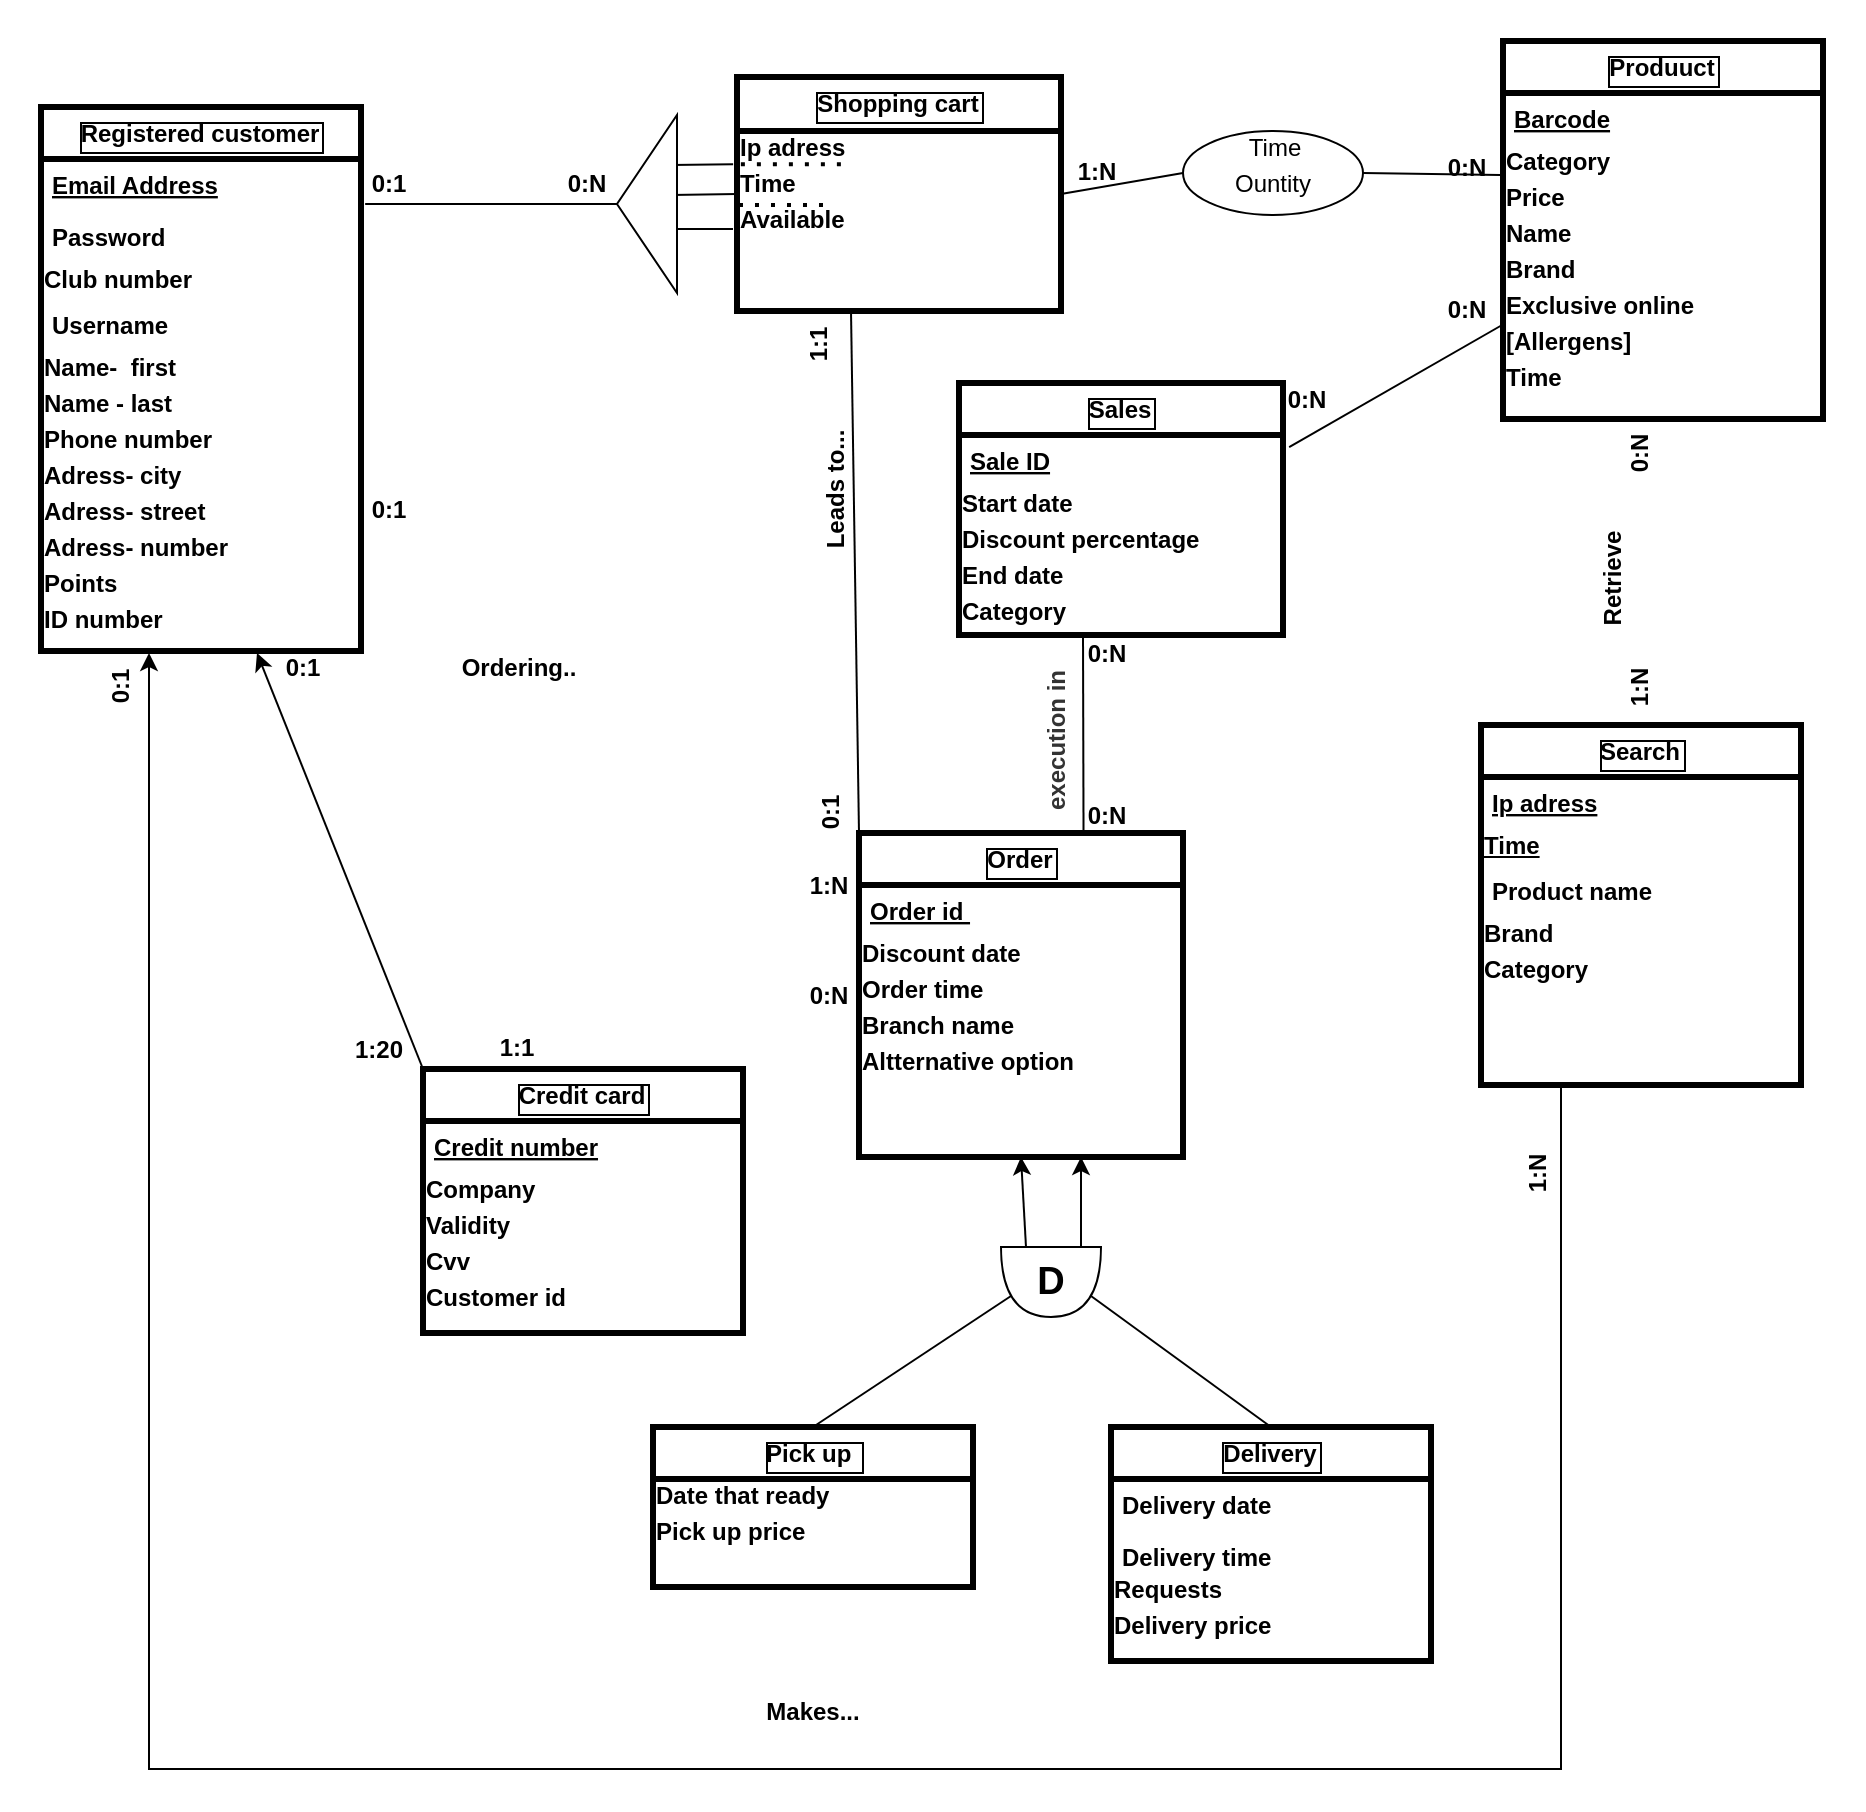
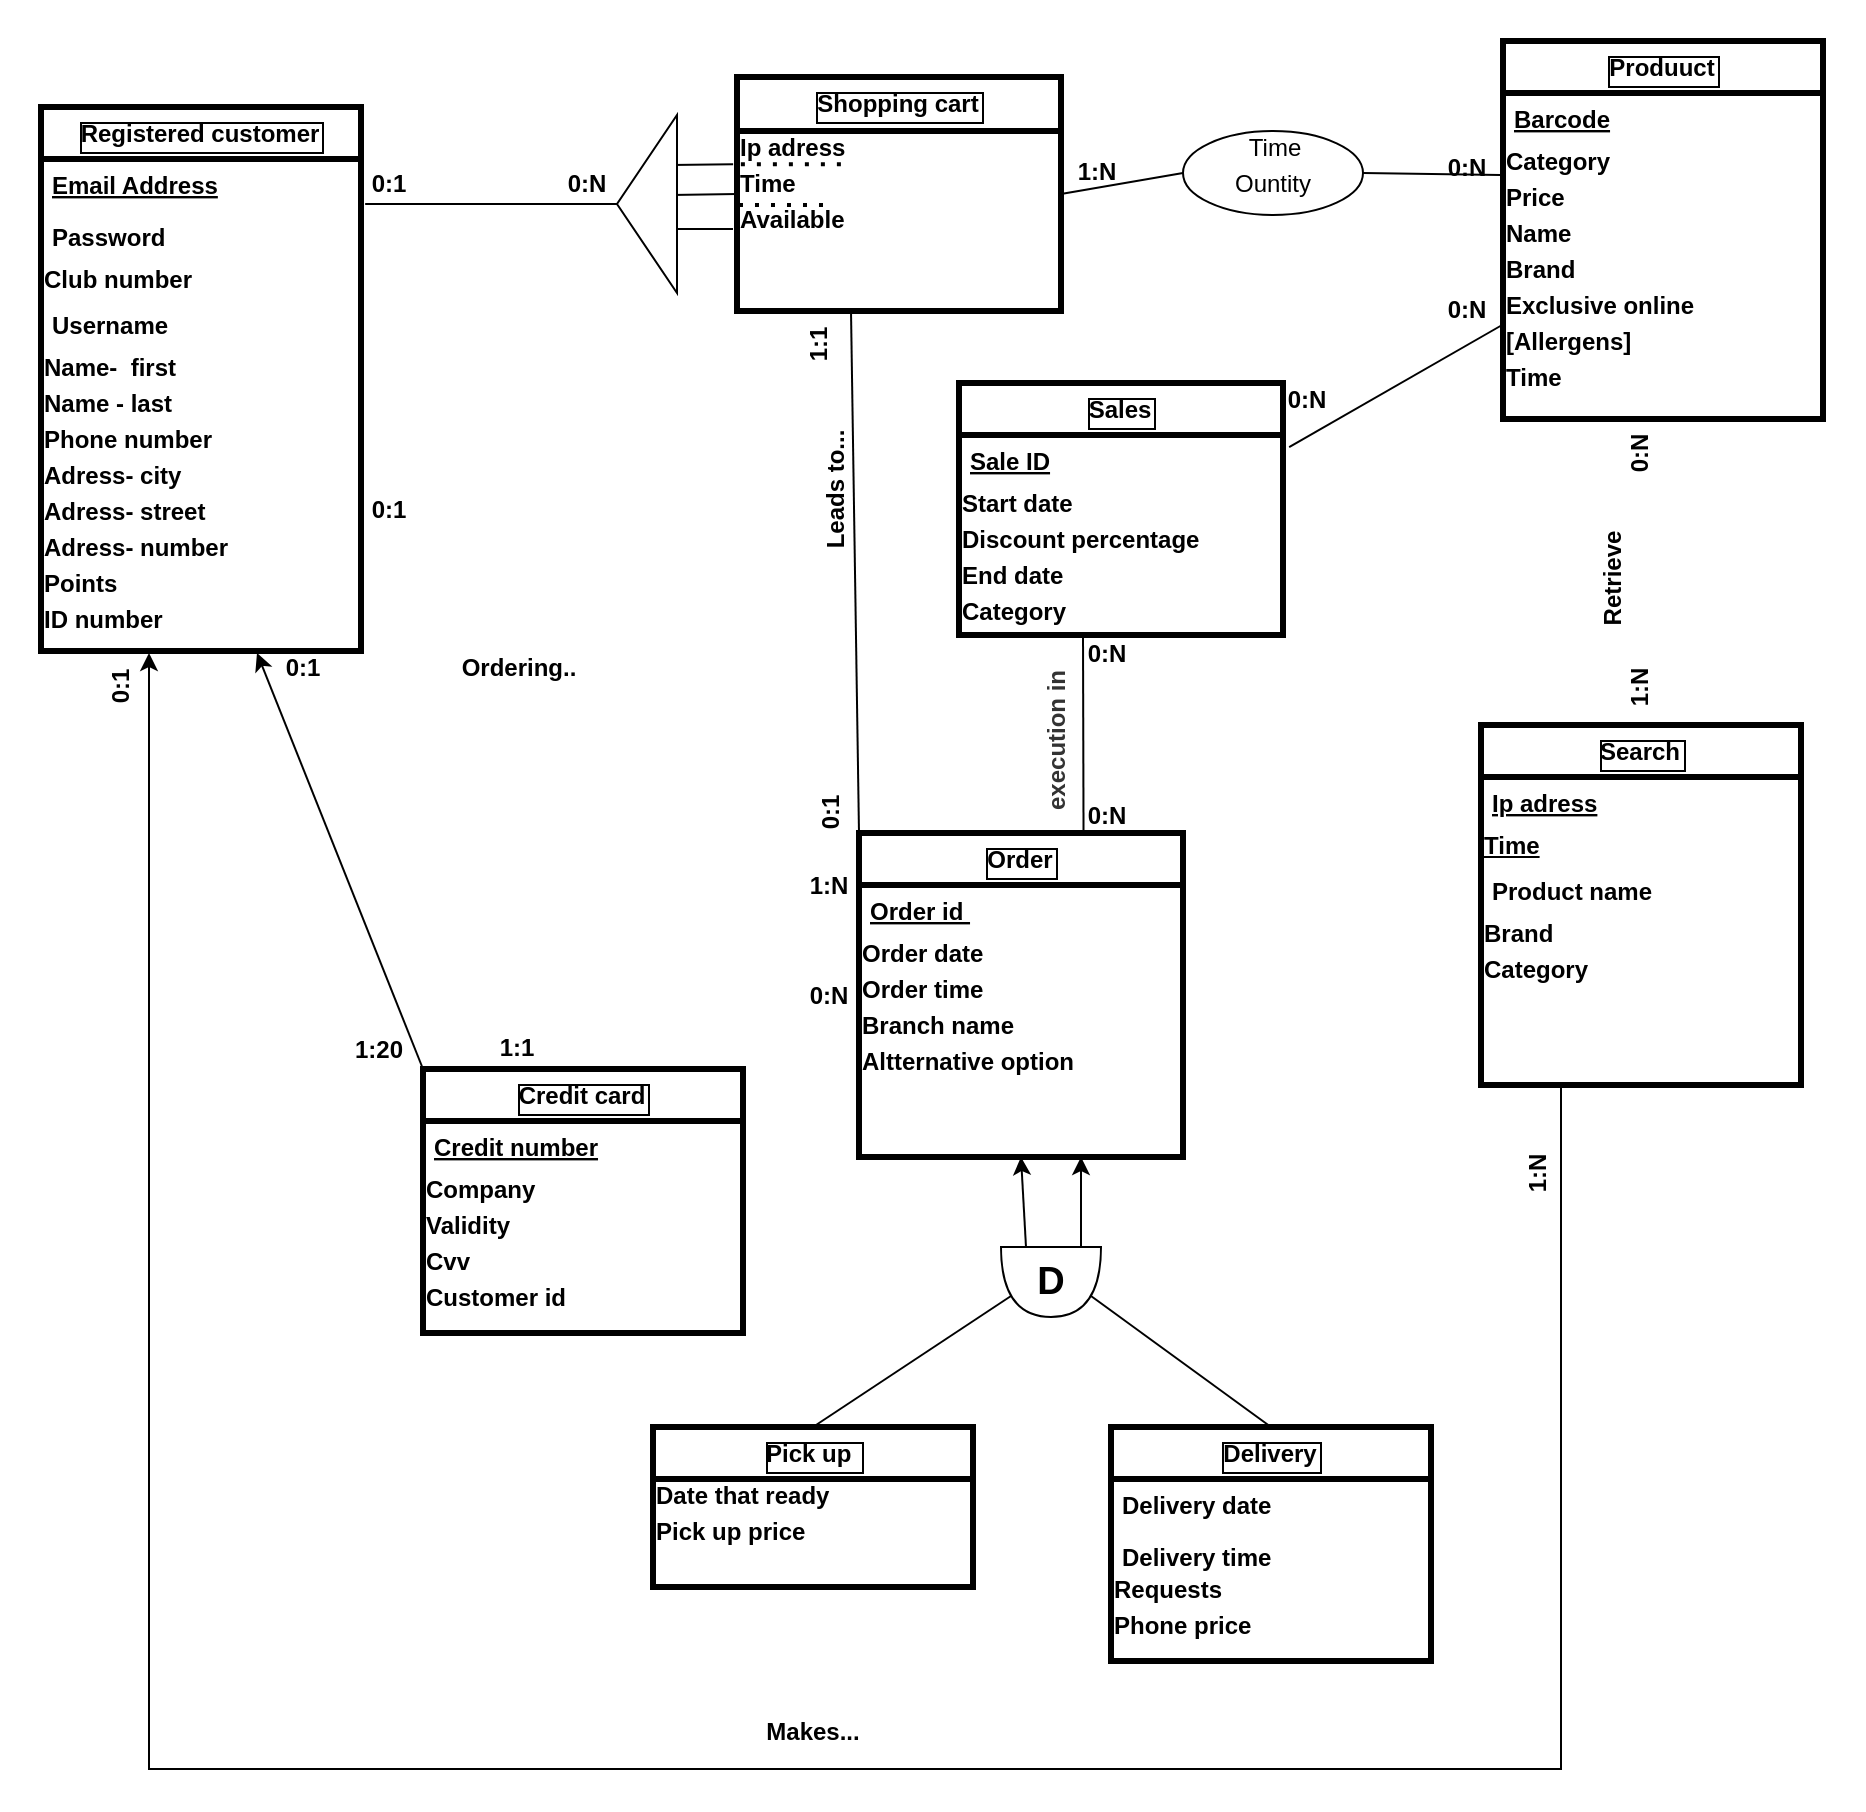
node "Discount date": label "Discount date" -> "Order date"
node "Delivery price": label "Delivery price" -> "Phone price"
node "Makes...": moved (812, 1713) -> (812, 1733)
